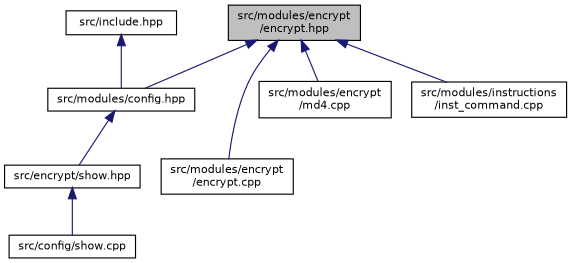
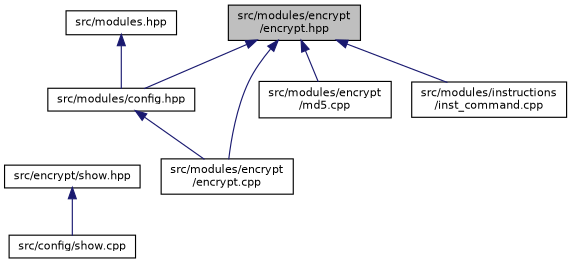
node "src/include.hpp": label "src/include.hpp" -> "src/modules.hpp"
node "src/modules/encrypt /md4.cpp": label "src/modules/encrypt /md4.cpp" -> "src/modules/encrypt /md5.cpp"
edge "src/encrypt/show.hpp" -> "src/modules/config.hpp": now "src/modules/encrypt /encrypt.cpp" -> "src/modules/config.hpp"
